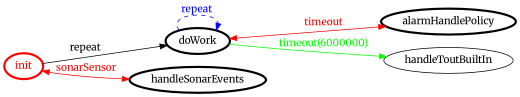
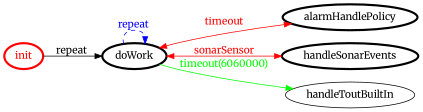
edge "doWork" -> "handleToutBuiltIn": label "timeout(6000000)" -> "timeout(6060000)"
edge "init" -- "handleSonarEvents": now "doWork" -- "handleSonarEvents"
